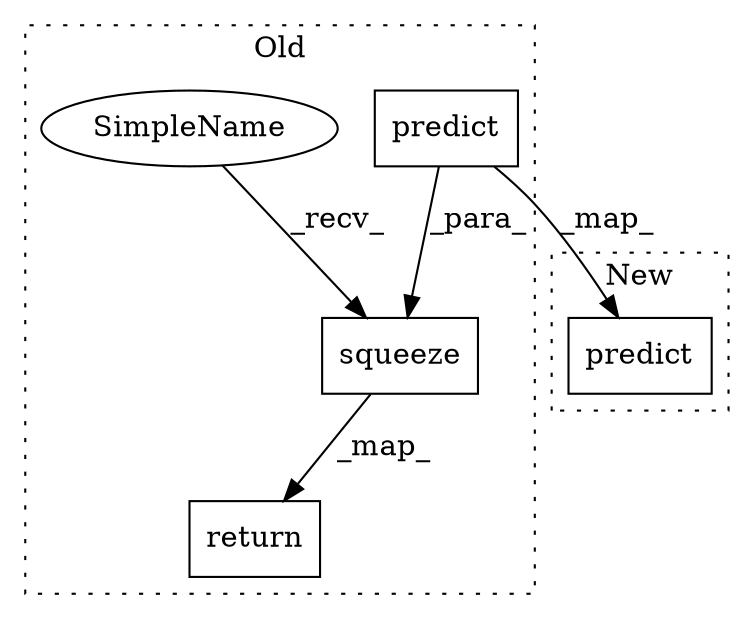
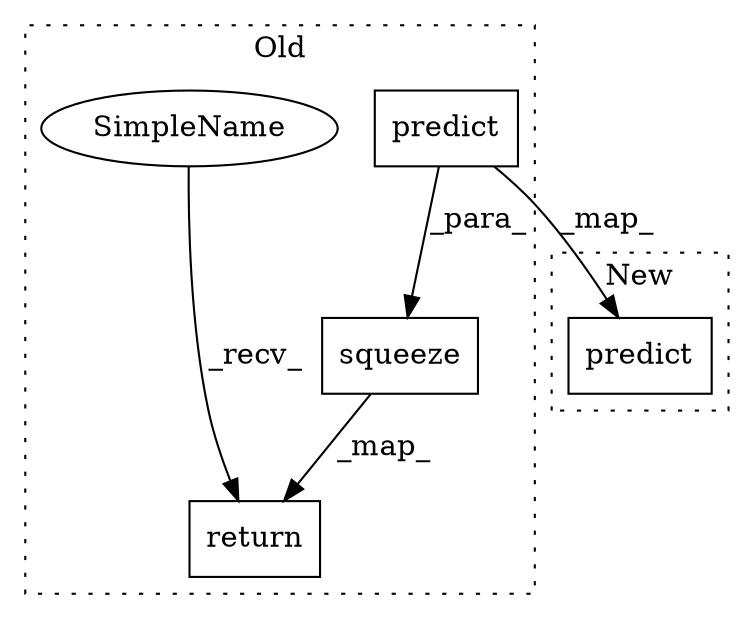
edge "SimpleName" -> "squeeze": now "SimpleName" -> "return"
